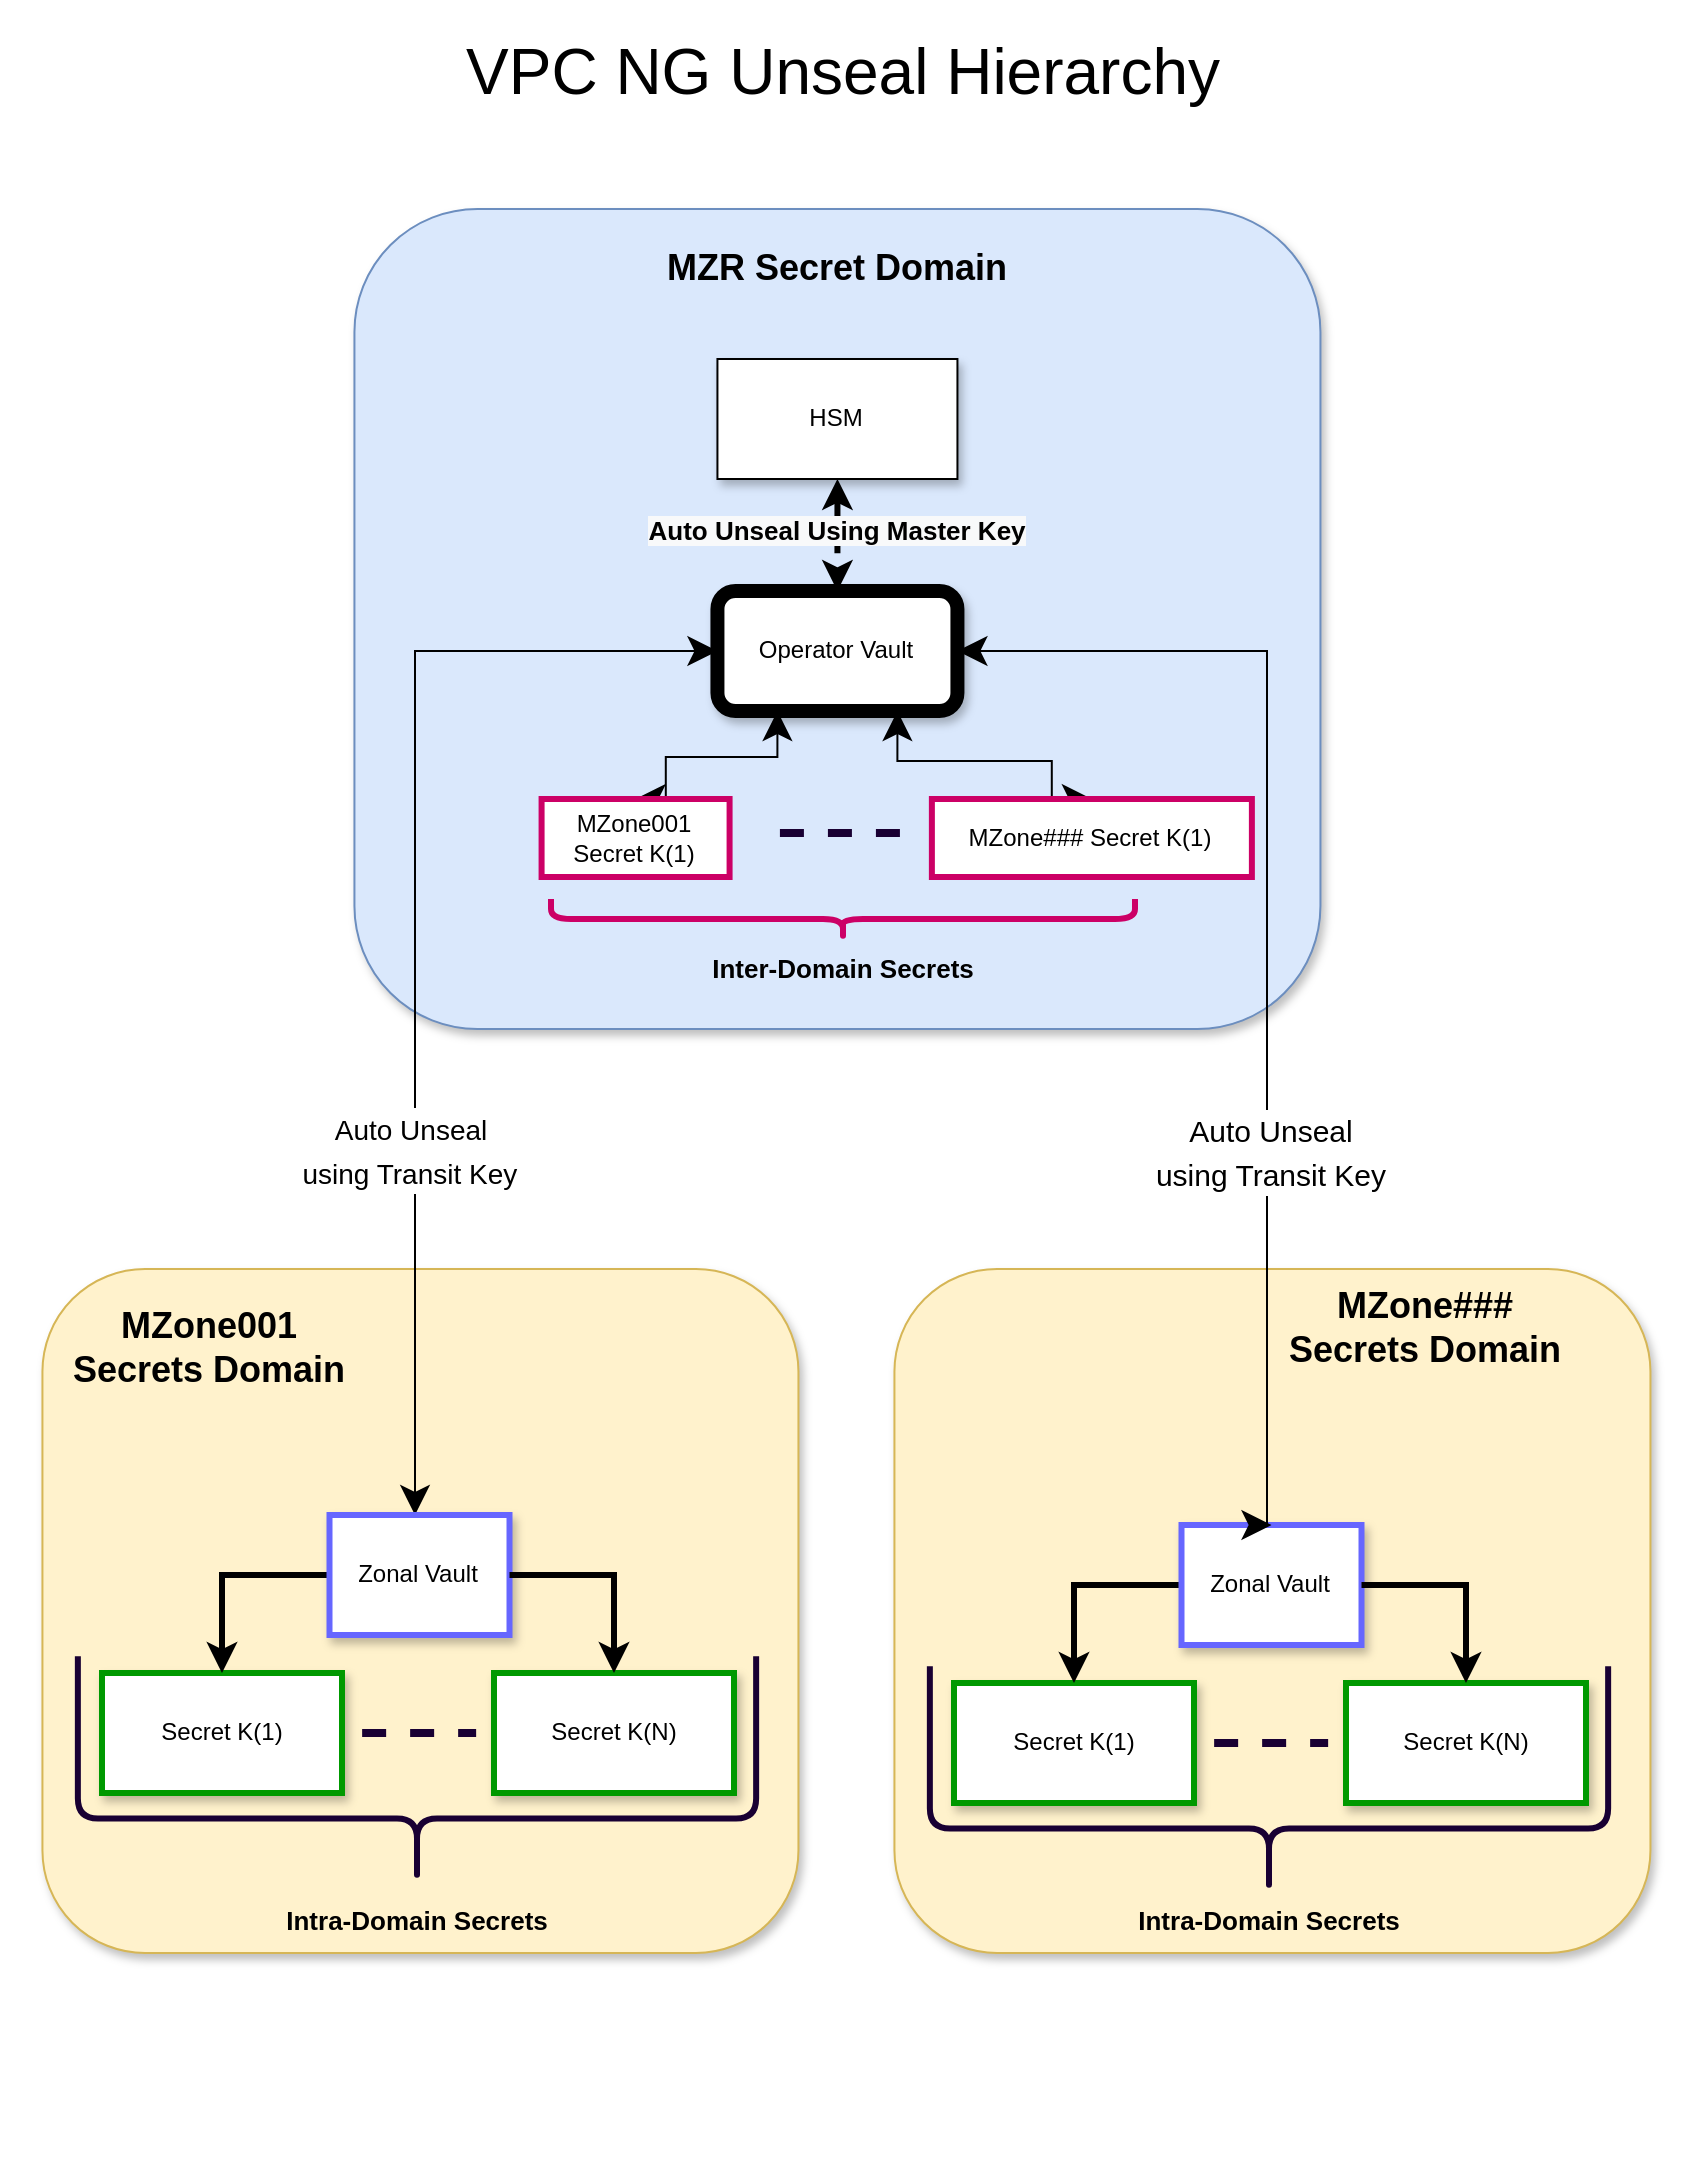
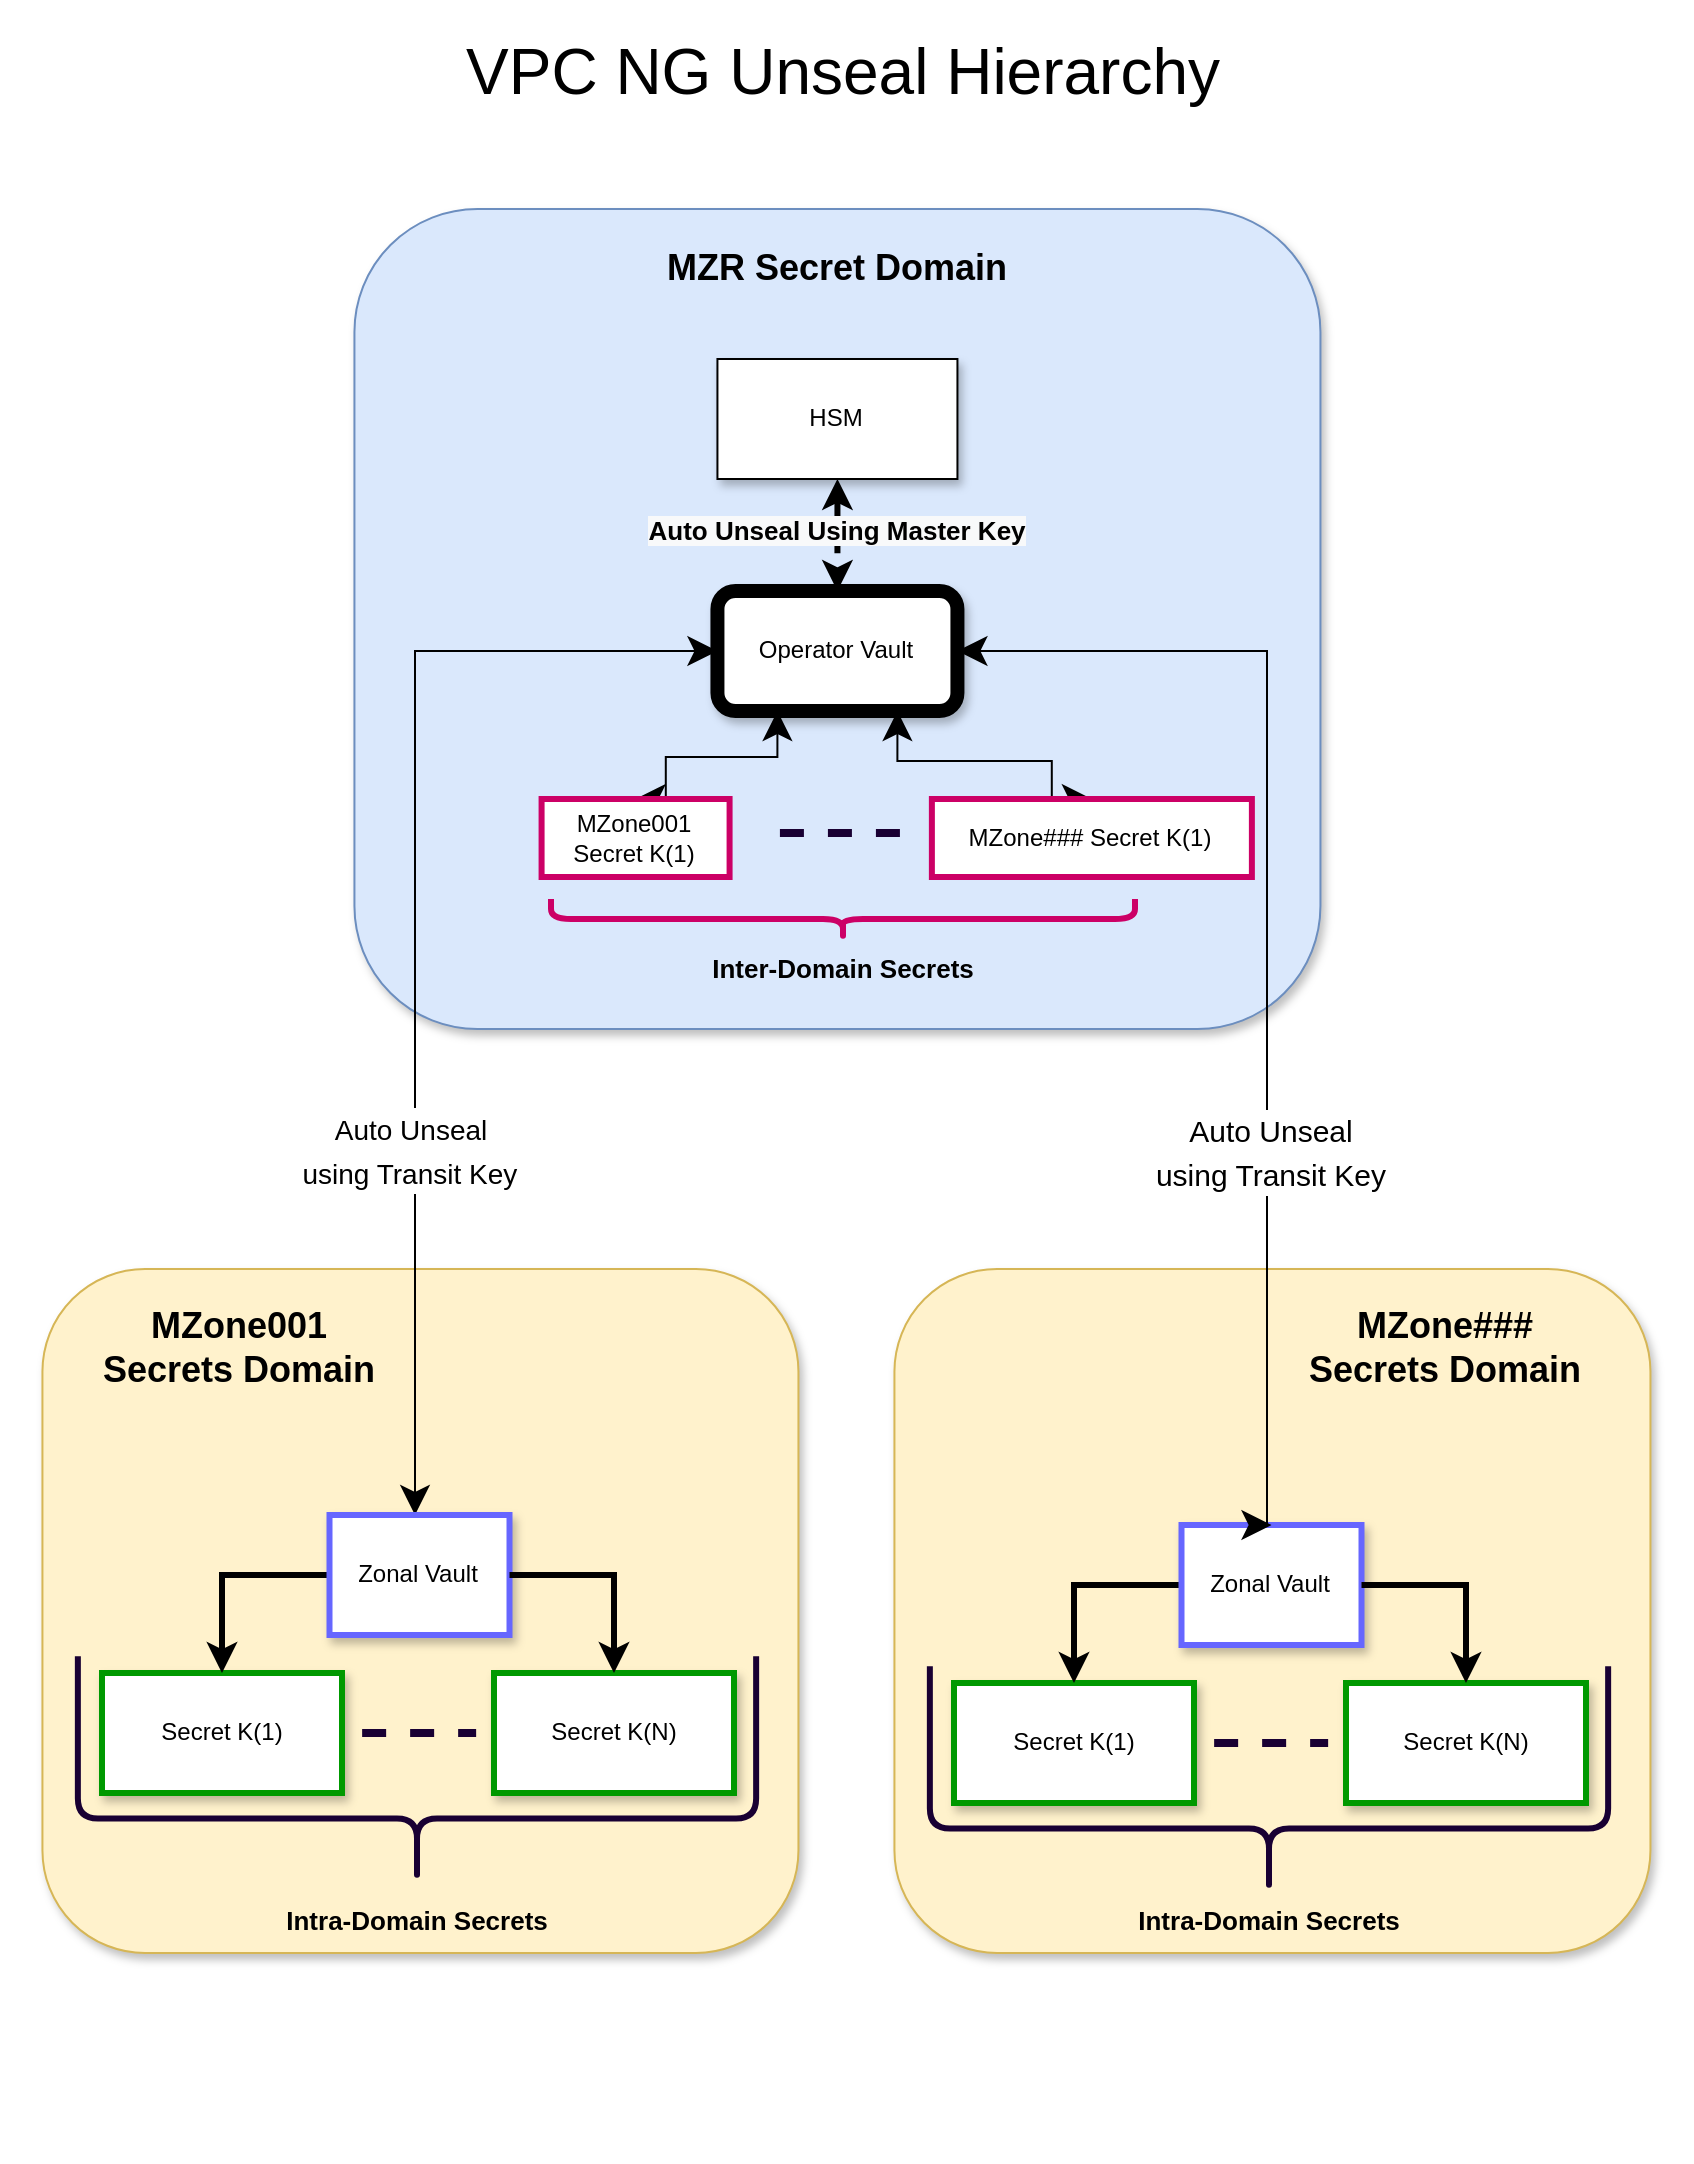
node "MZone### Secrets Domain": moved (1425, 1329) -> (1445, 1349)
node "MZone001 Secrets Domain": moved (209, 1349) -> (239, 1349)
